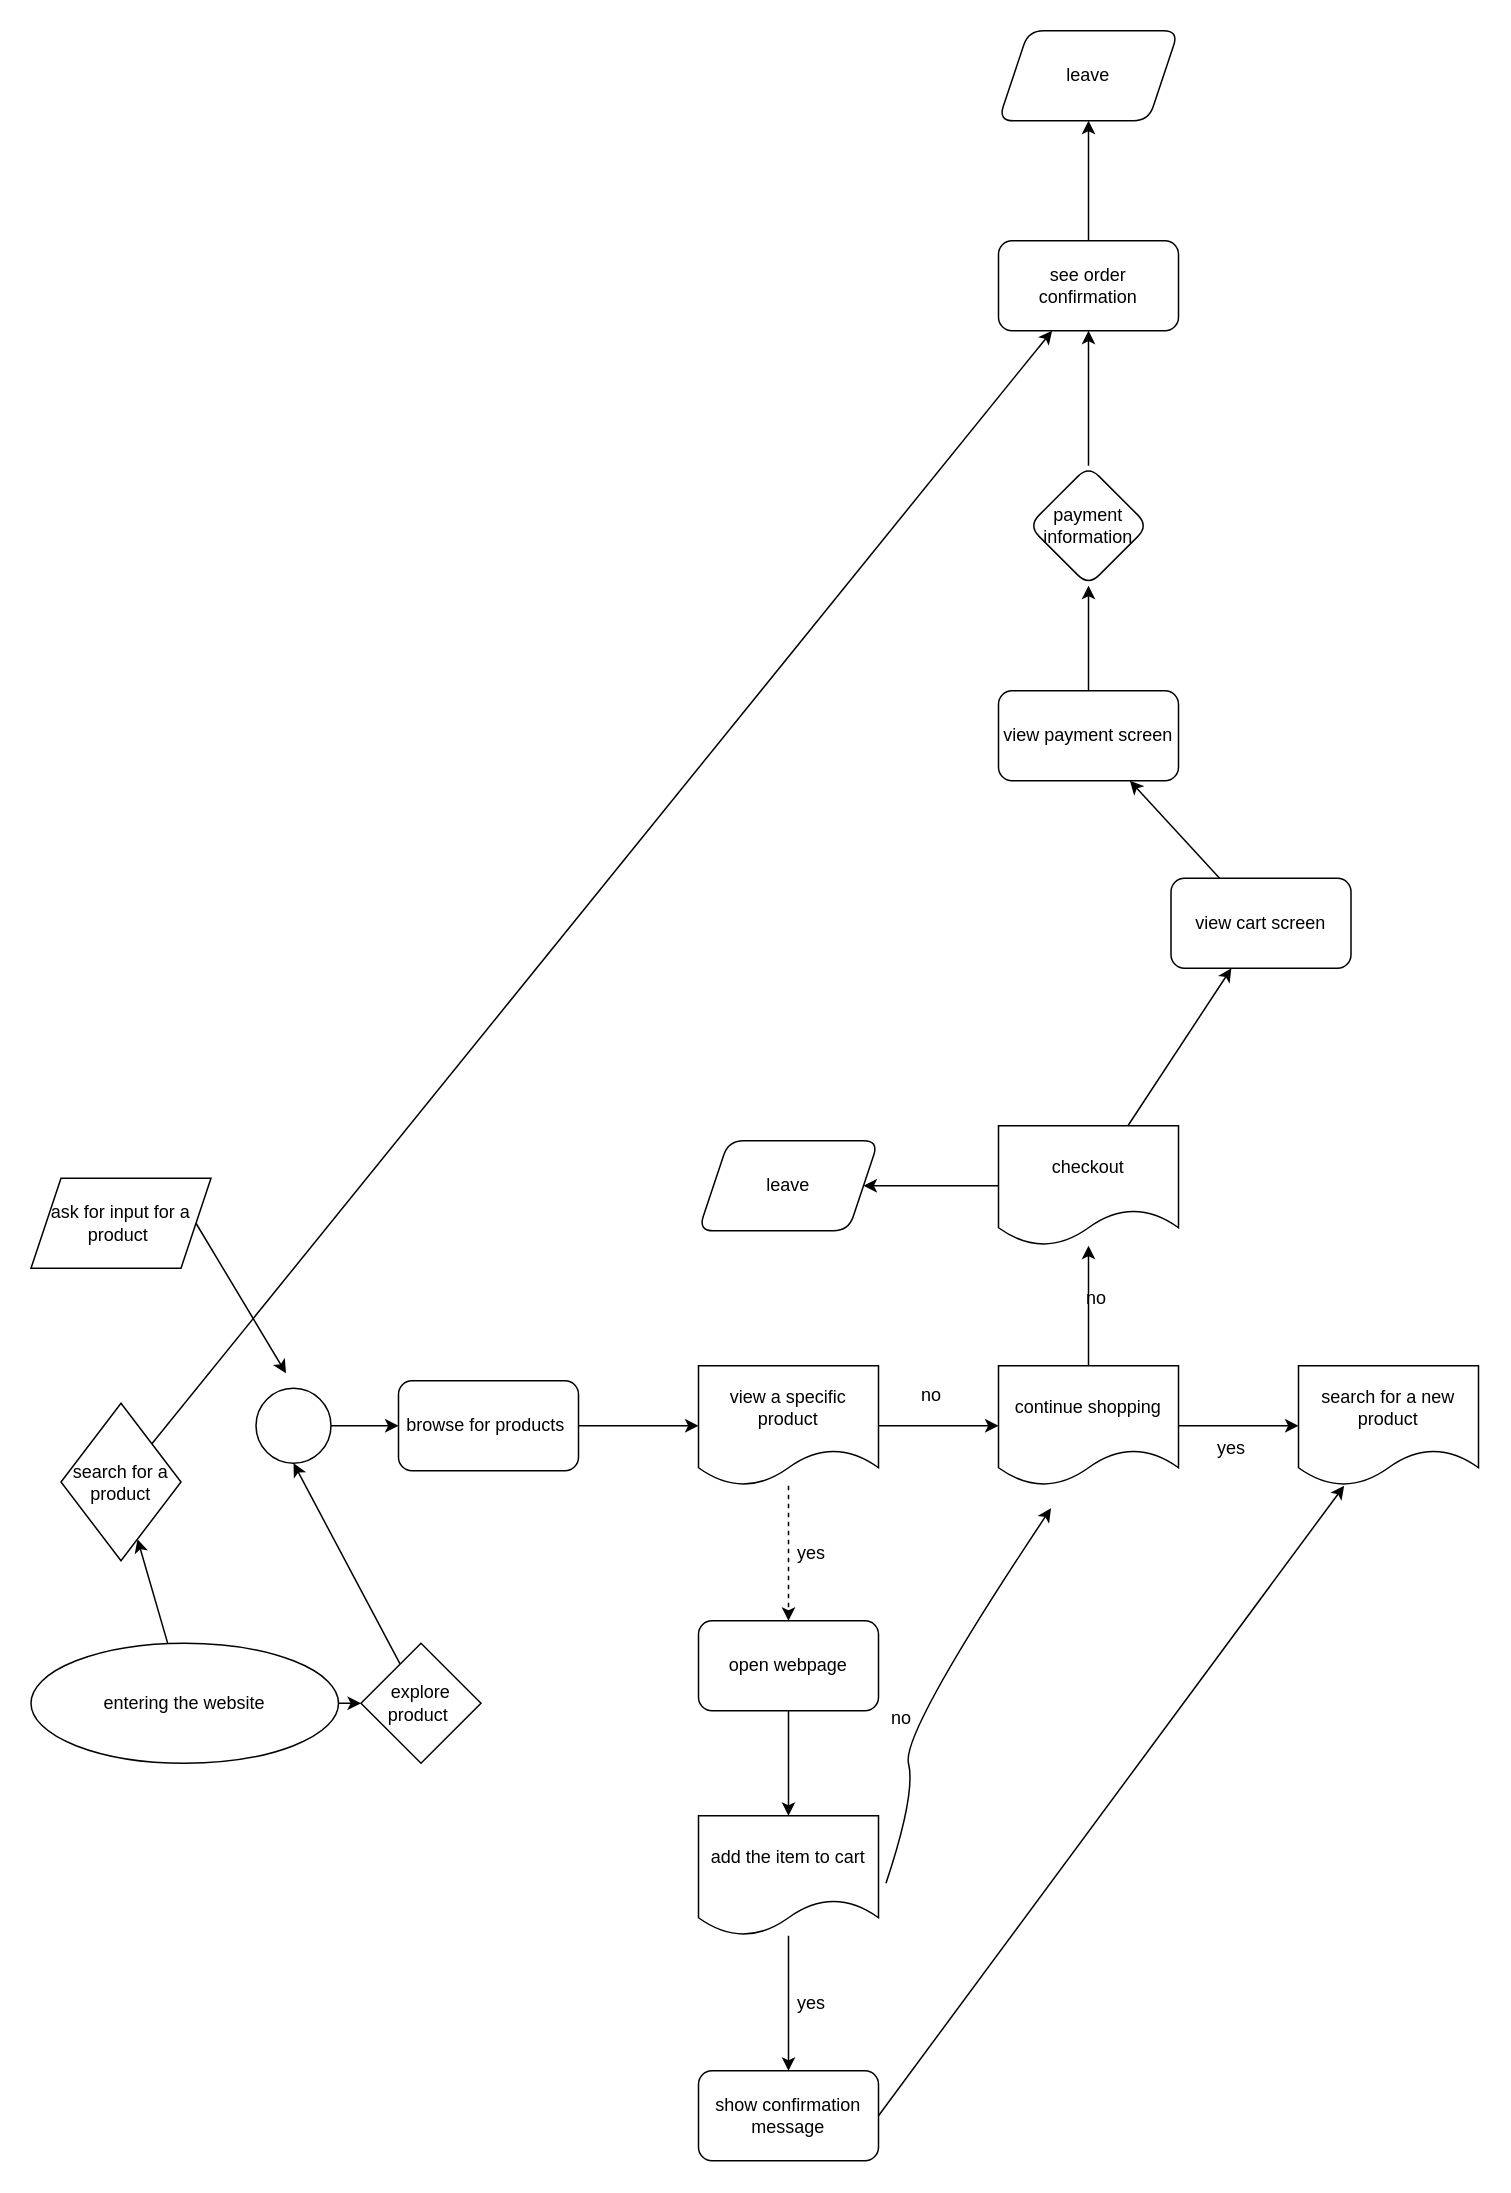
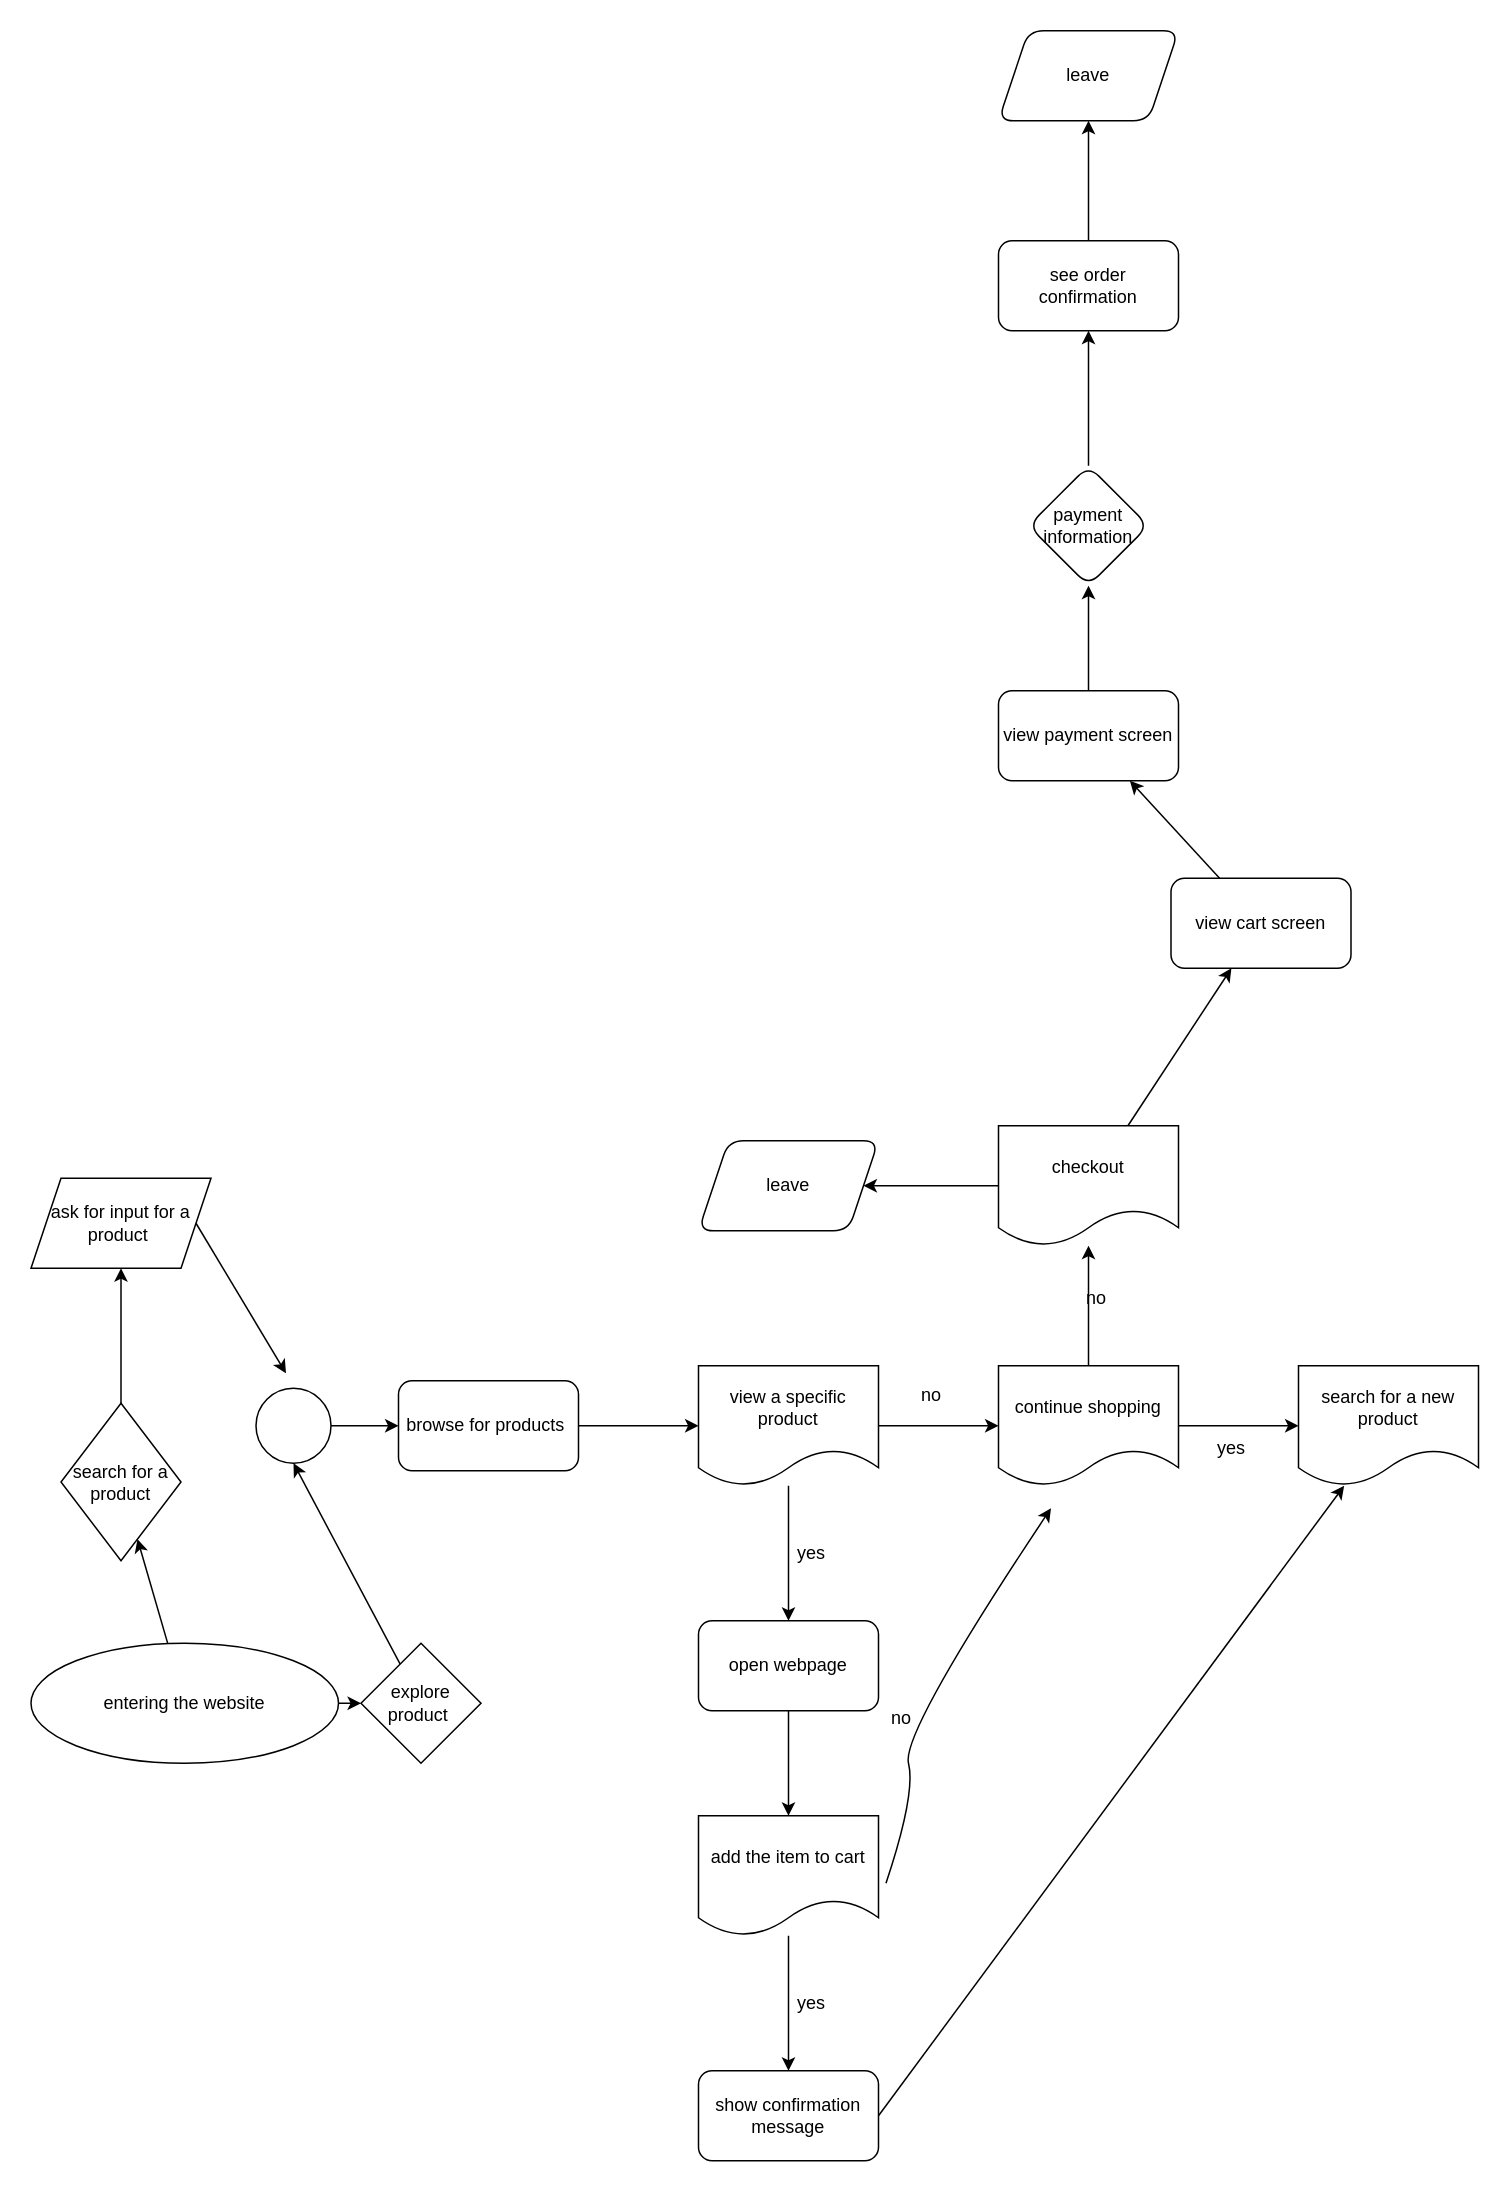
edge "search for a product" -> "see order confirmation": now "search for a product" -> "ask for input for a product"
edge "view a specific product" -> "open webpage": style dashed -> solid
